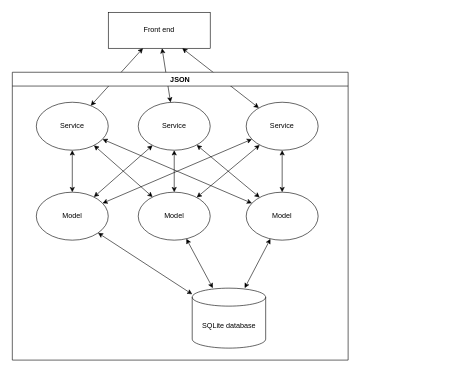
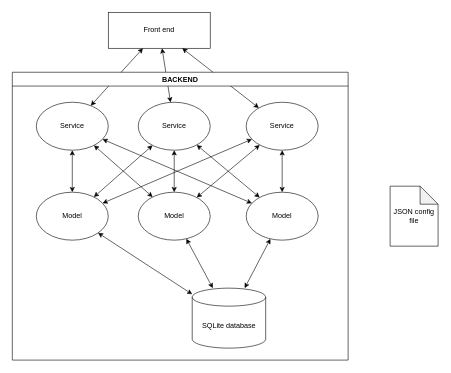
node "JSON": label "JSON" -> "BACKEND"
node "JSON config file": added
